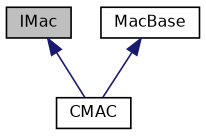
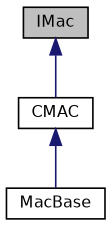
edge "CMAC" -> "MacBase": reversed
